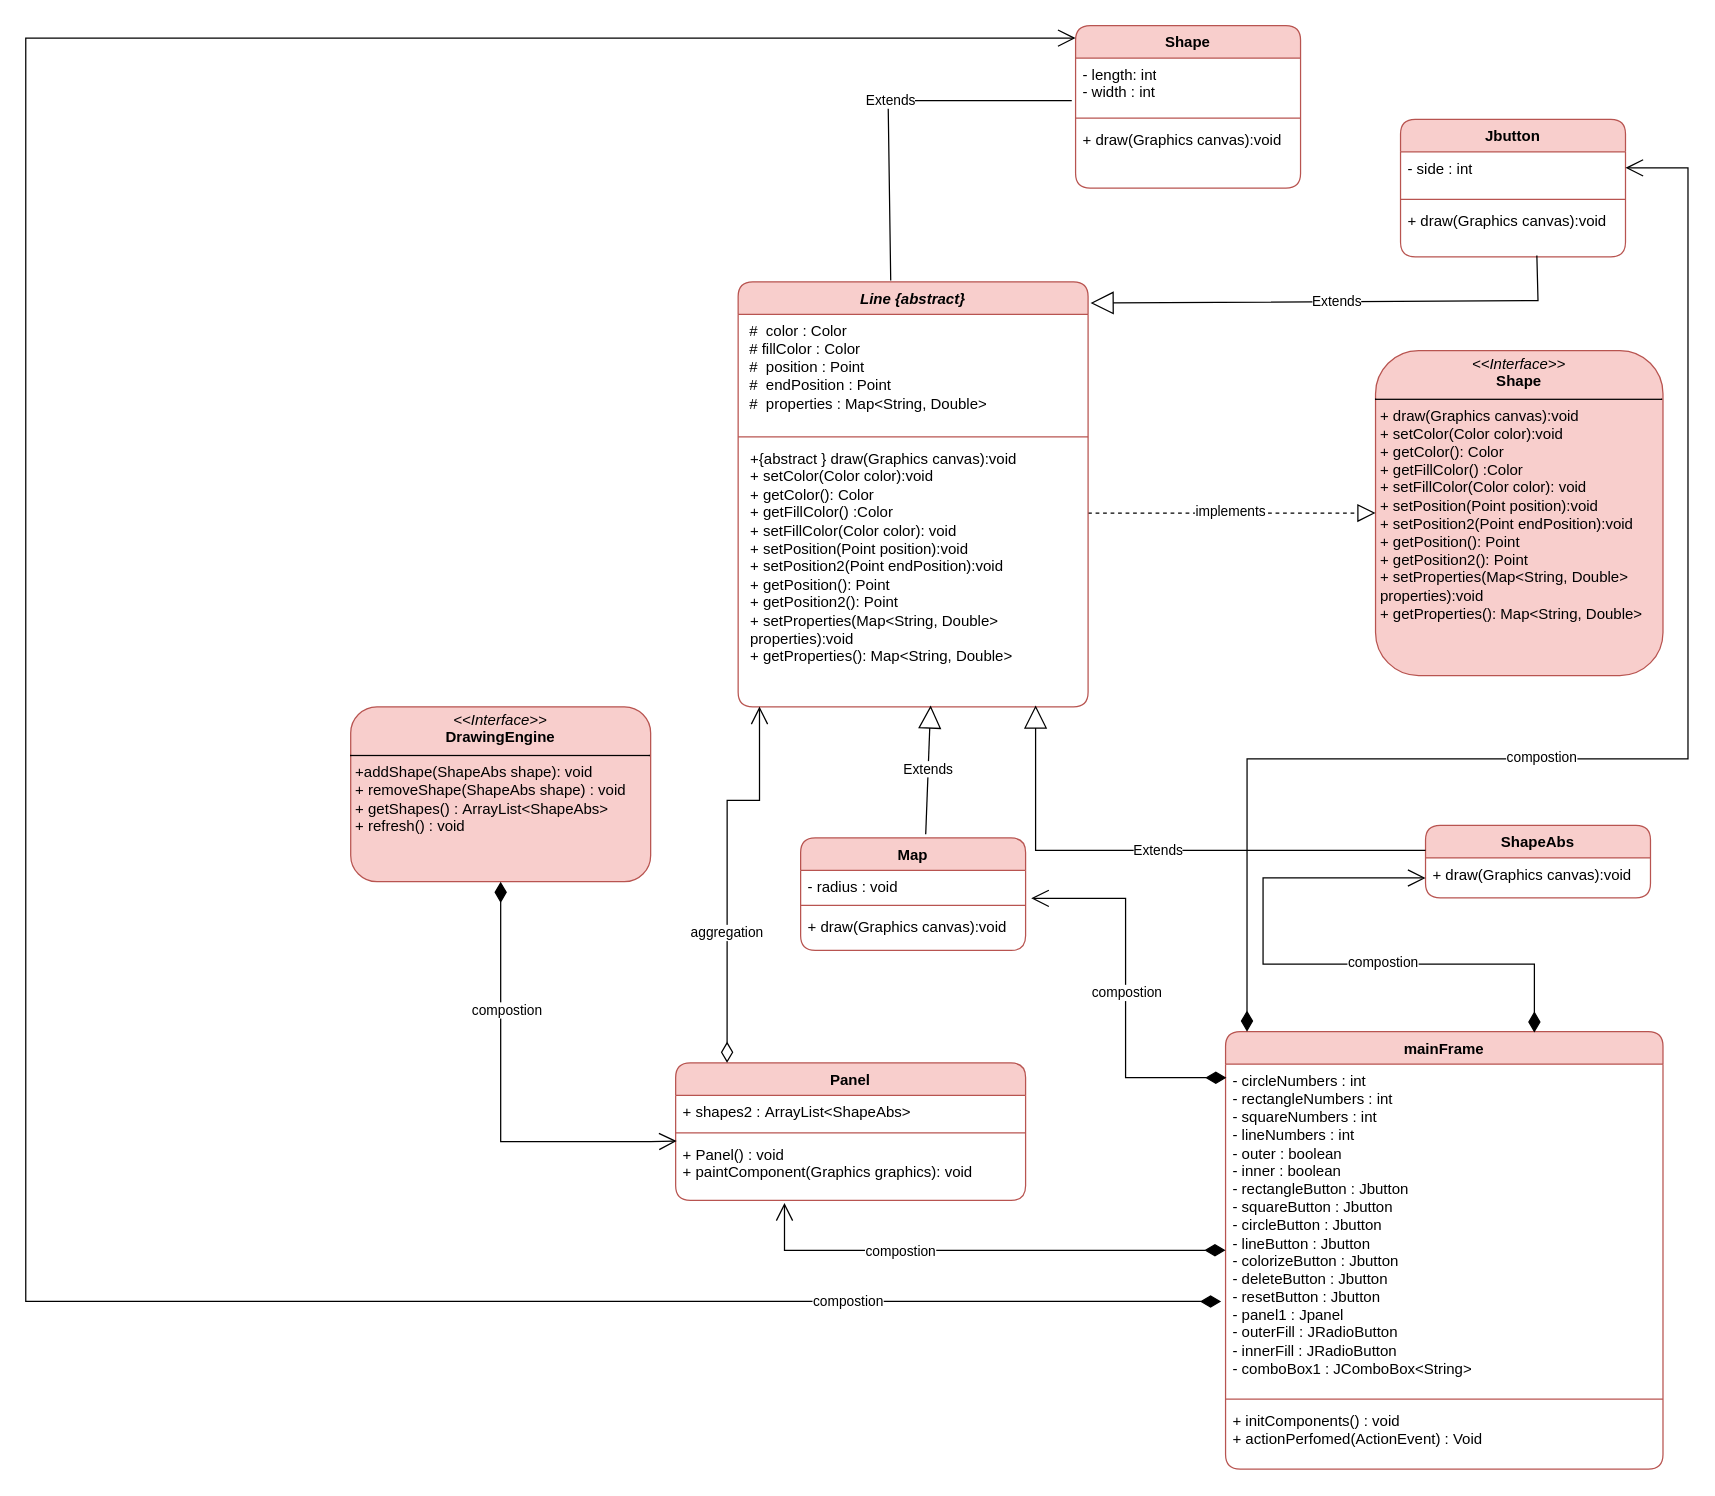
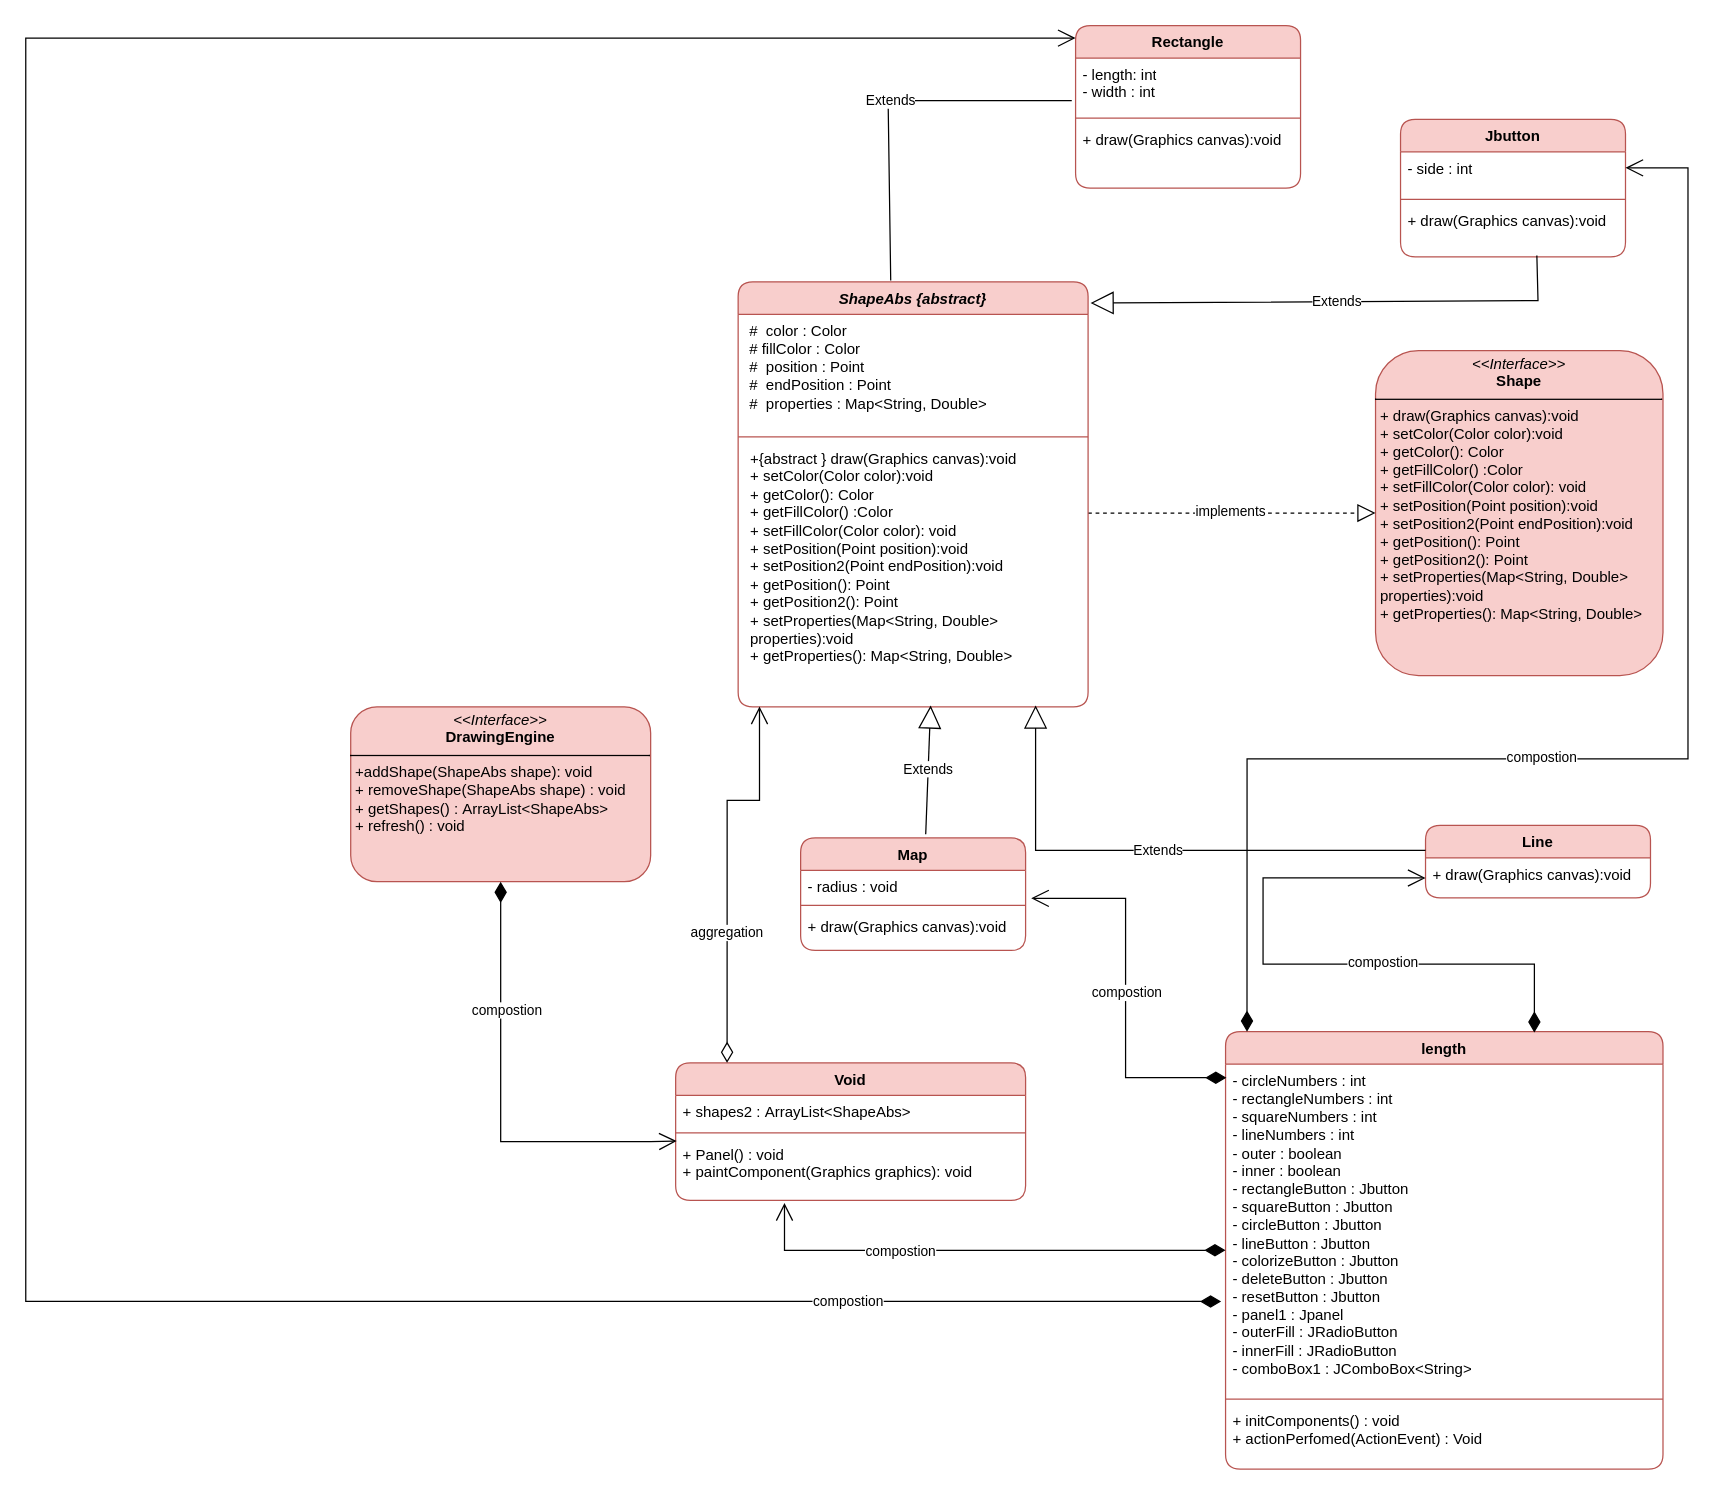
node "Shape": label "Shape" -> "Rectangle"
node "Line {abstract}": label "Line {abstract}" -> "ShapeAbs {abstract}"
node "ShapeAbs": label "ShapeAbs" -> "Line"
node "mainFrame": label "mainFrame" -> "length"
node "Panel": label "Panel" -> "Void"
